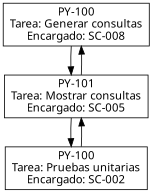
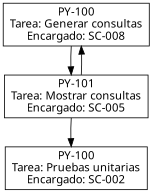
edge "PY-100 Tarea: Pruebas unitarias Encargado: SC-002" -> "PY-101 Tarea: Mostrar consultas Encargado: SC-005": removed
